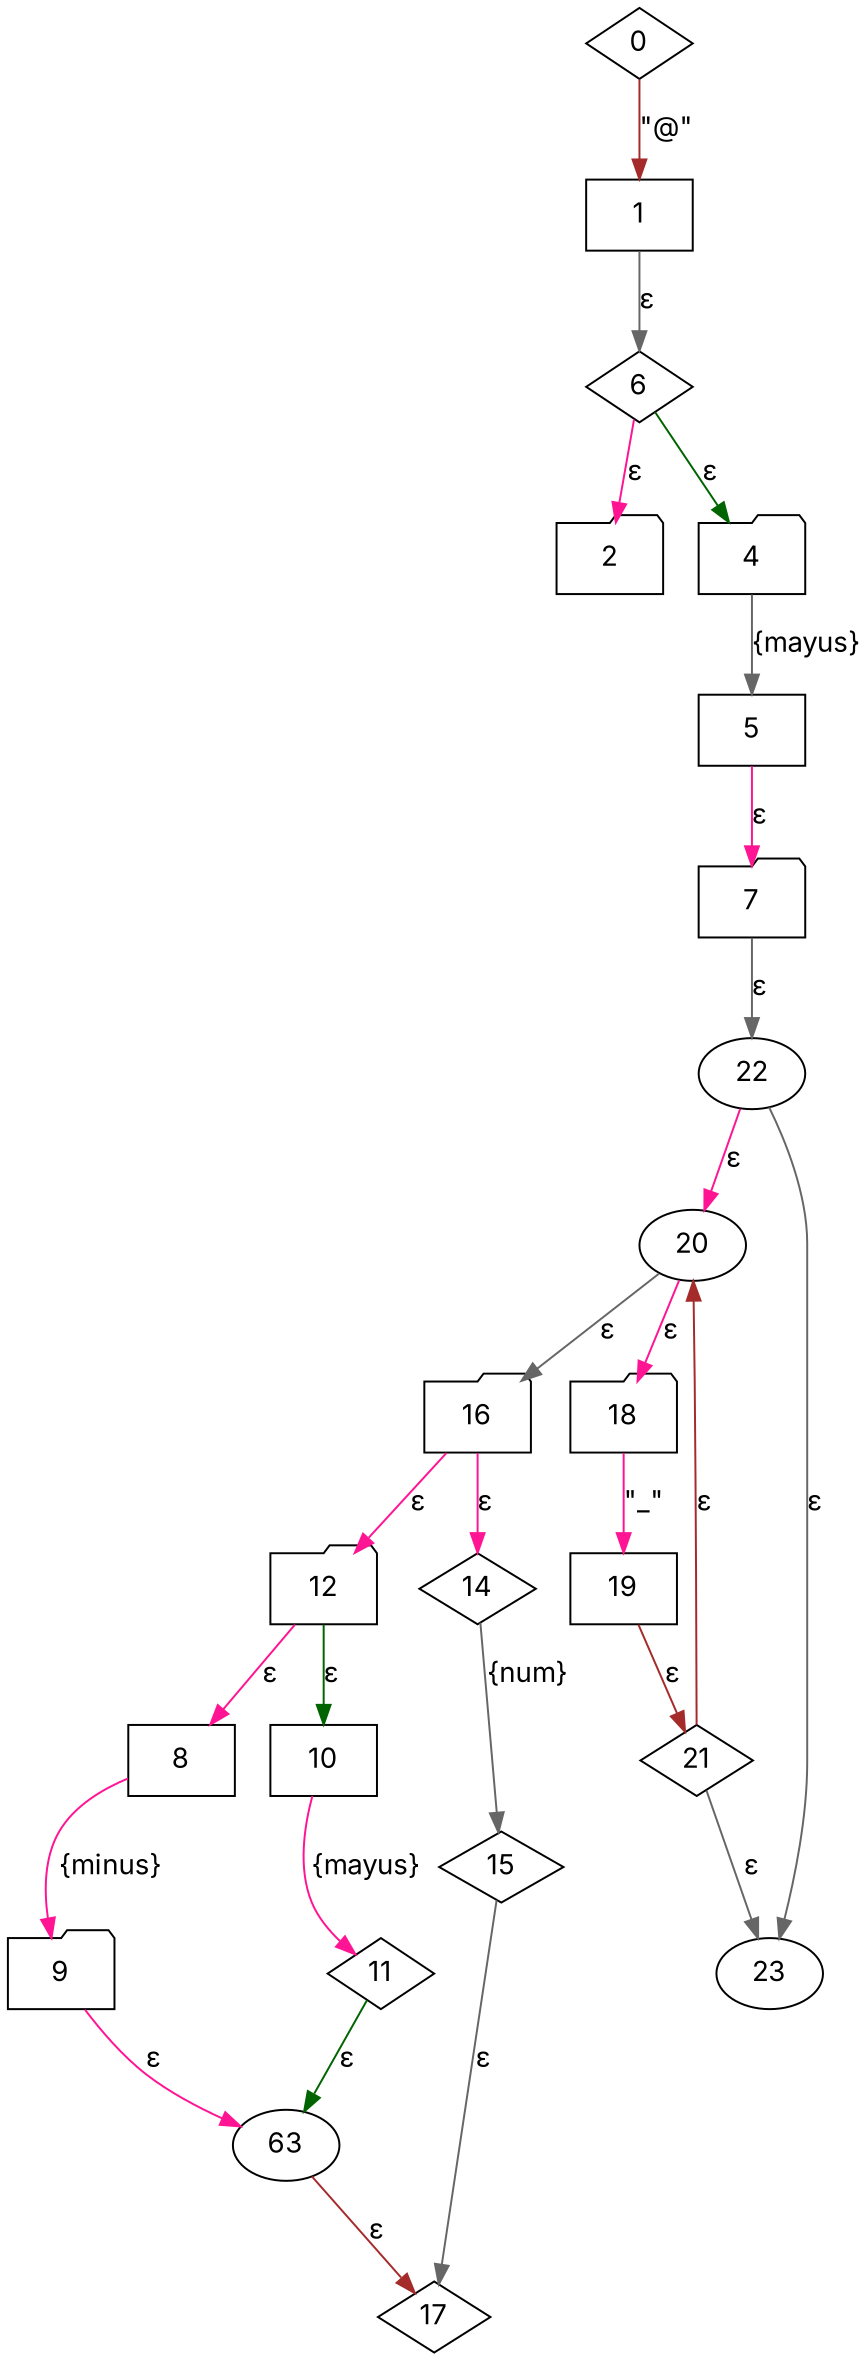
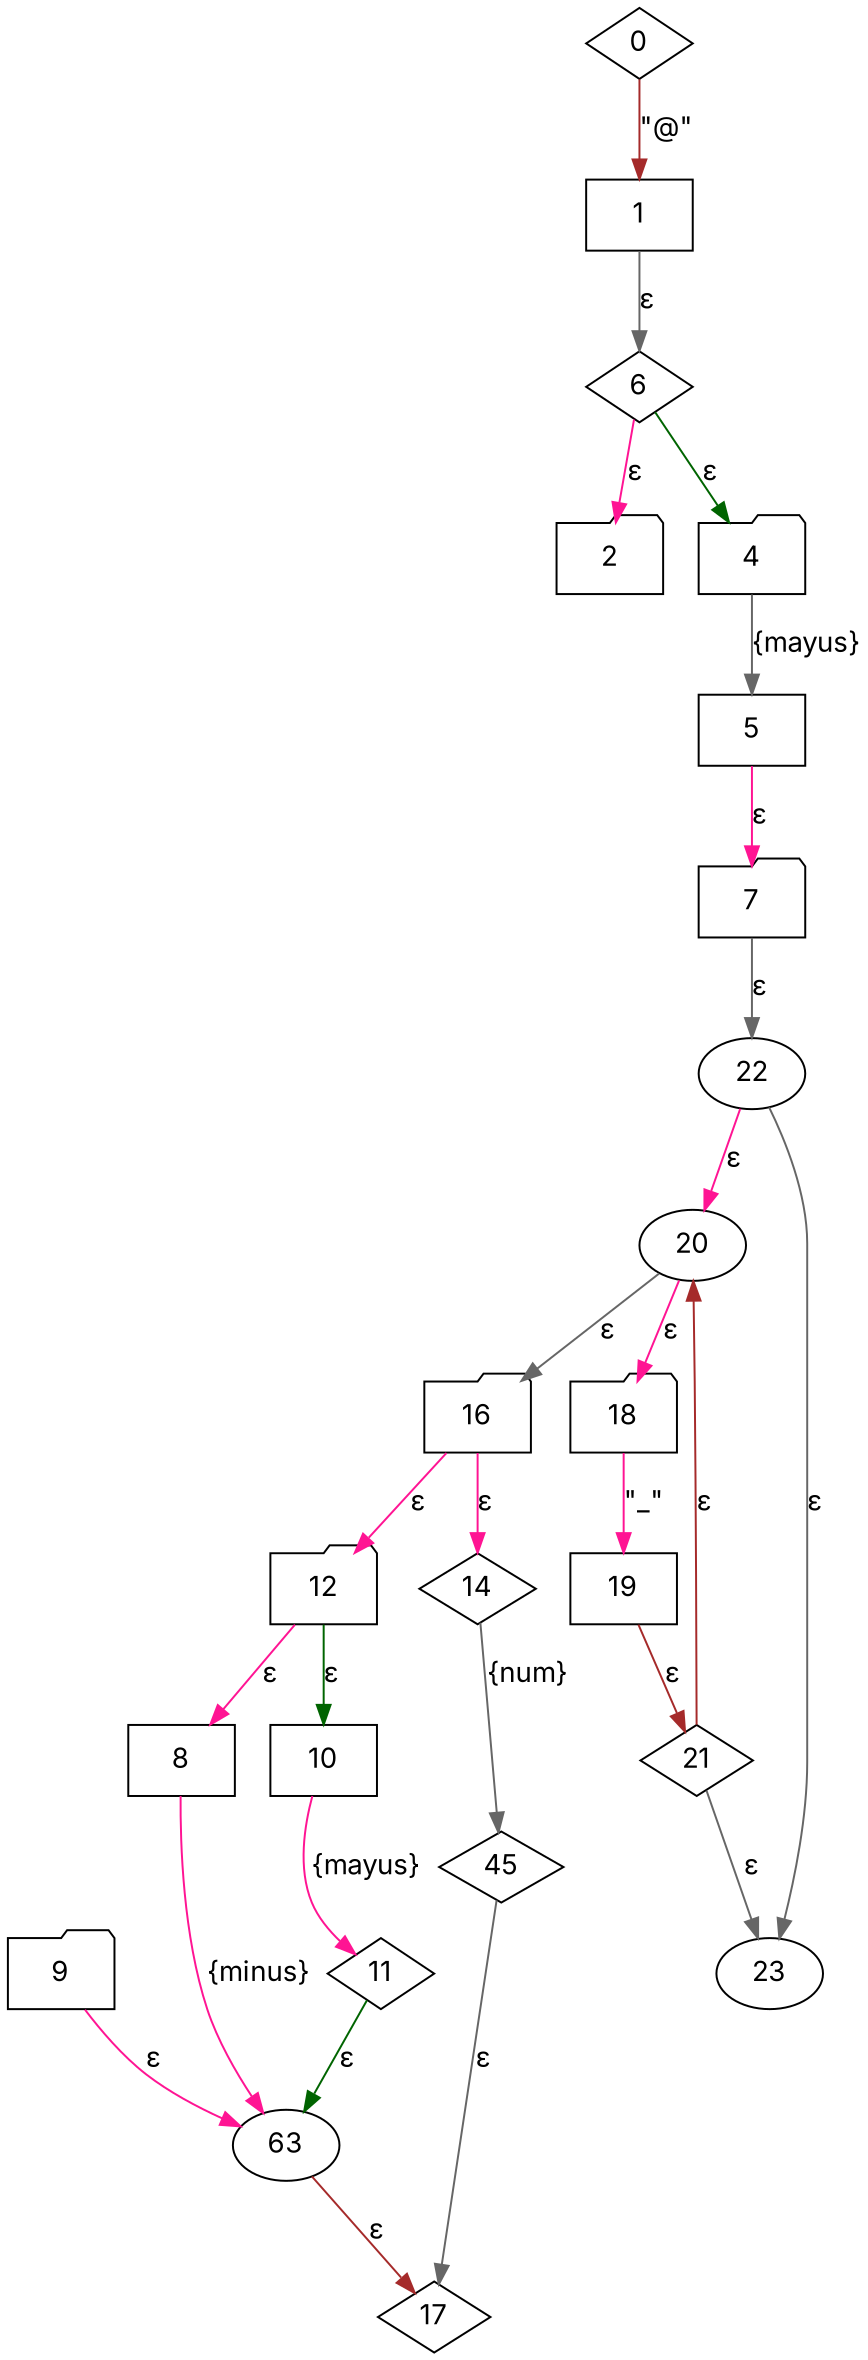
edge "8" -> "9": now "8" -> "63"
node "15": label "15" -> "45"
